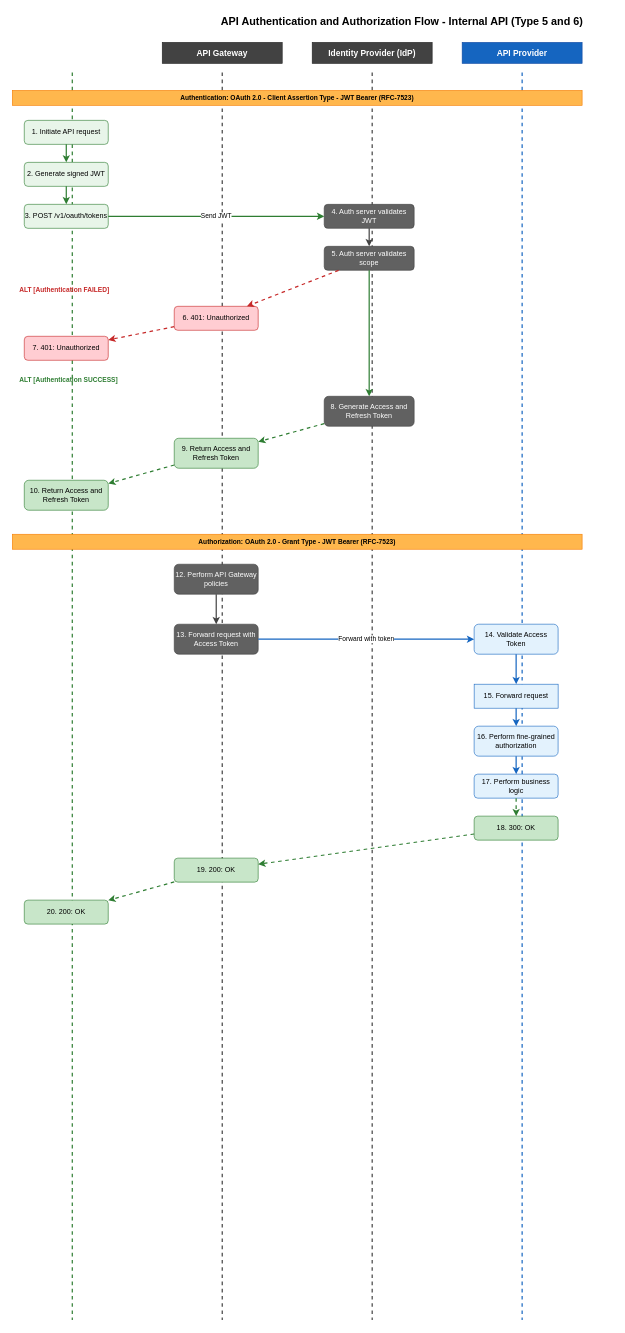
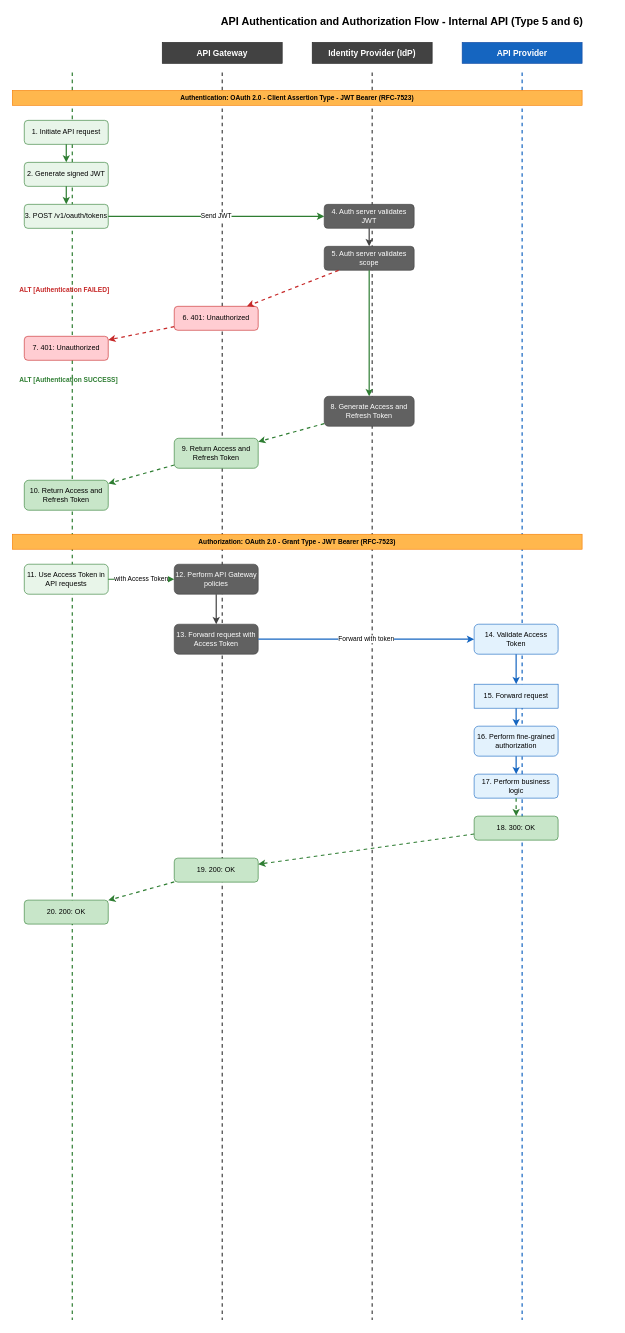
node "11. Use Access Token in API requests": added
edge "11. Use Access Token in API requests" -> "12. Perform API Gateway policies": added, label "with Access Token"
